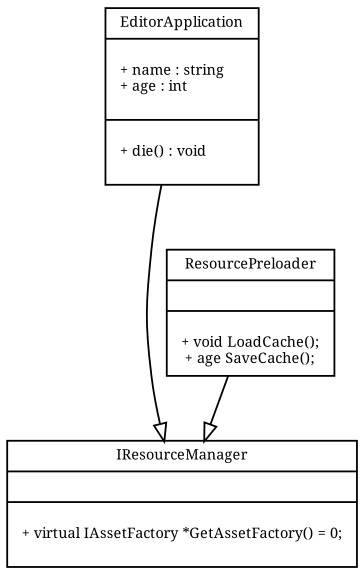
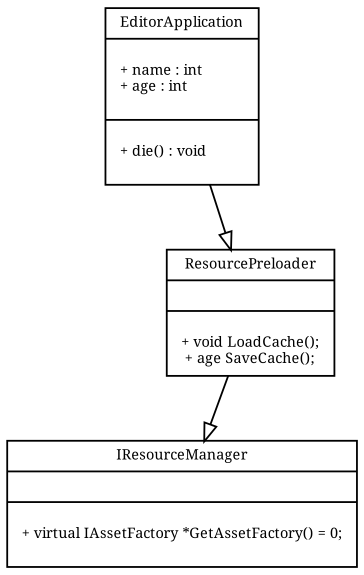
node "EditorApplication": text "+ name : string" -> "+ name : int"
edge "EditorApplication" -> "IResourceManager": now "EditorApplication" -> "ResourcePreloader"
